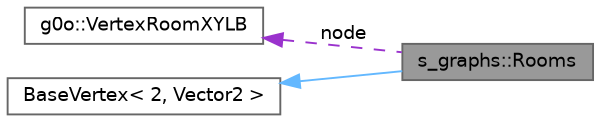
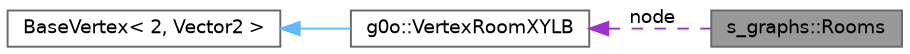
edge "s_graphs::Rooms" -> "BaseVertex< 2, Vector2 >": now "g0o::VertexRoomXYLB" -> "BaseVertex< 2, Vector2 >"
